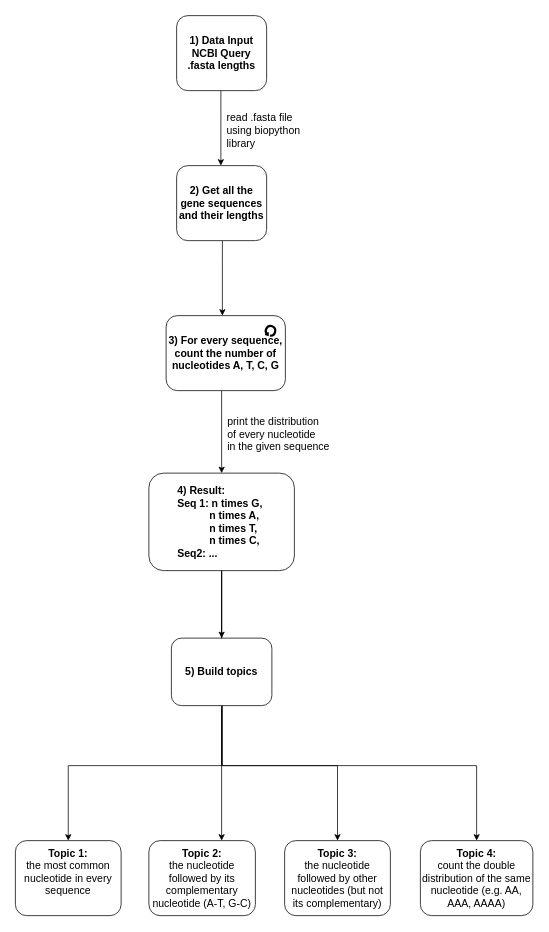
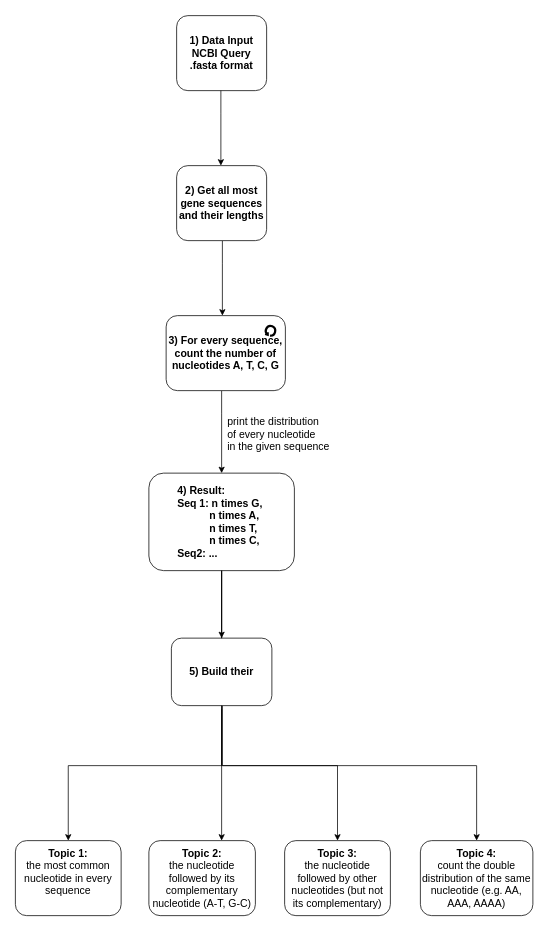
node "1) Data Input NCBI Query .fasta lengths": label "1) Data Input NCBI Query .fasta lengths" -> "1) Data Input NCBI Query .fasta format"
node "read .fasta file using biopython library": removed
node "2) Get all the gene sequences and their lengths": label "2) Get all the gene sequences and their lengths" -> "2) Get all most gene sequences and their lengths"
node "5) Build topics": label "5) Build topics" -> "5) Build their"
